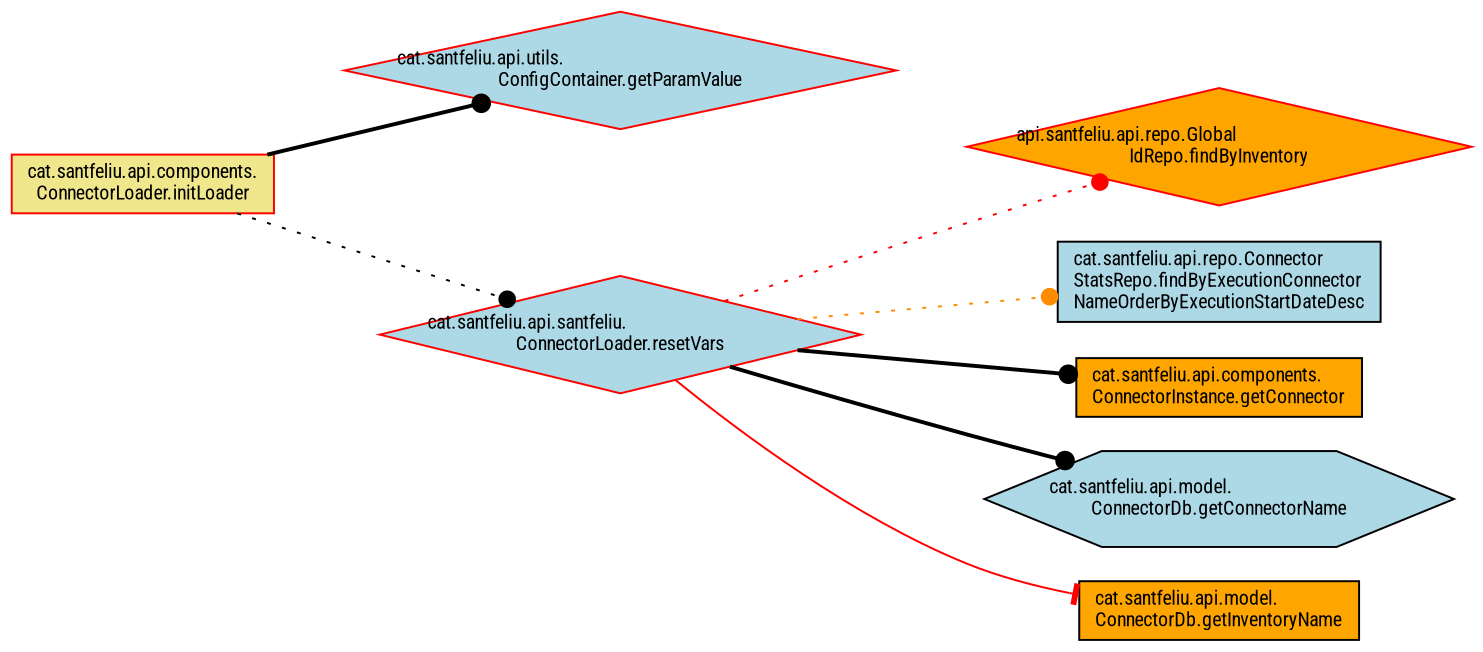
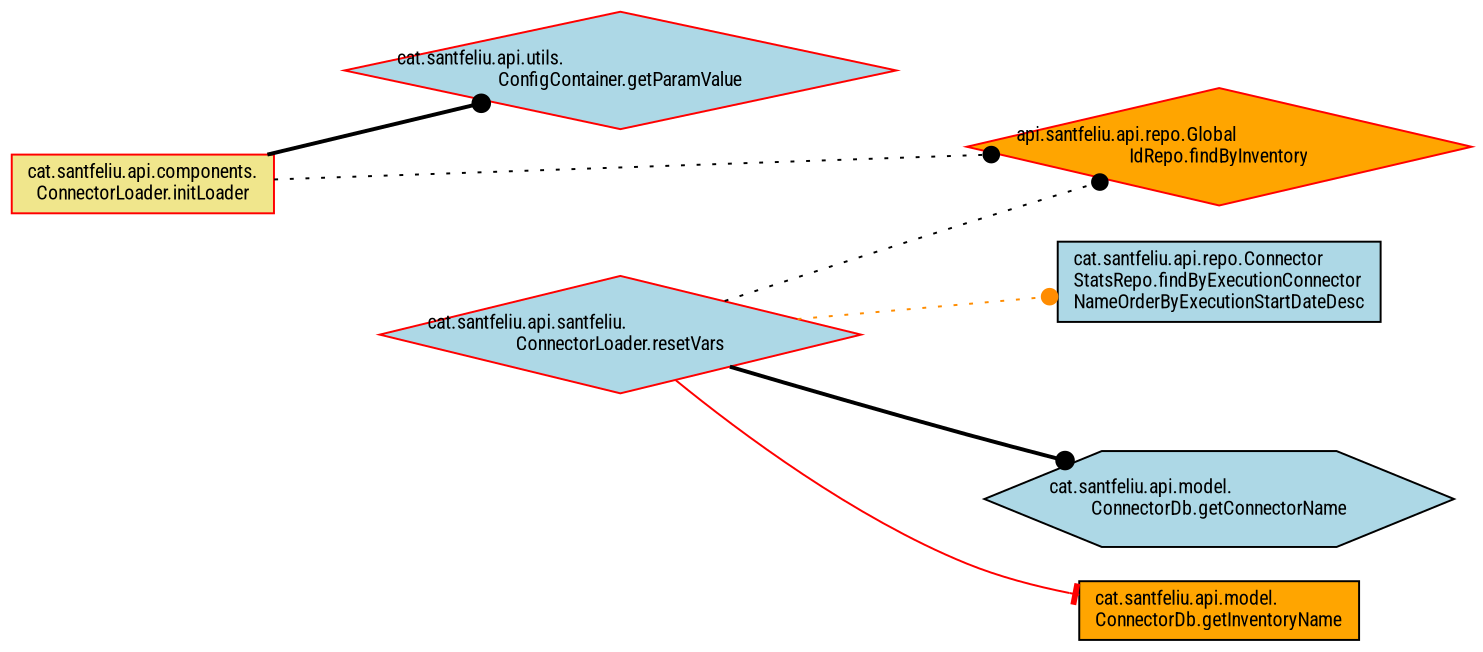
edge "cat.santfeliu.api.santfeliu. ConnectorLoader.resetVars" -> "api.santfeliu.api.repo.Global IdRepo.findByInventory": color red -> black
edge "cat.santfeliu.api.components. ConnectorLoader.initLoader" -> "cat.santfeliu.api.santfeliu. ConnectorLoader.resetVars": now "cat.santfeliu.api.components. ConnectorLoader.initLoader" -> "api.santfeliu.api.repo.Global IdRepo.findByInventory"
node "cat.santfeliu.api.components. ConnectorInstance.getConnector": removed
